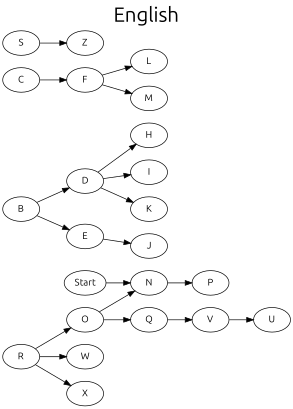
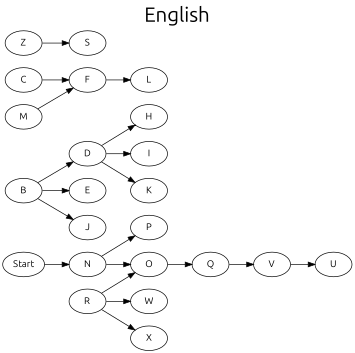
edge "S" -> "Z": reversed
edge "F" -> "M": reversed
edge "E" -> "J": now "B" -> "J"
edge "O" -> "N": reversed
